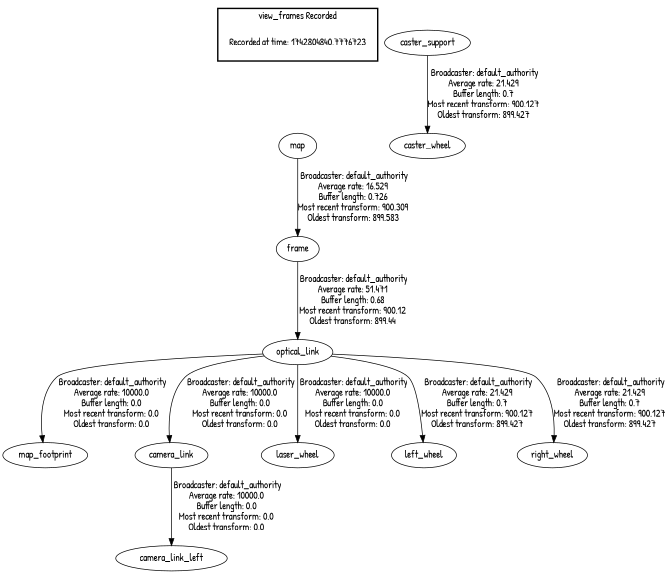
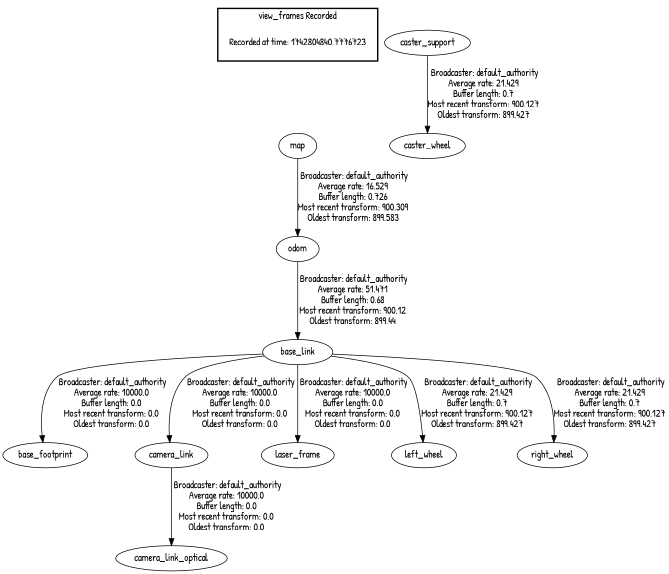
node "frame": label "frame" -> "odom"
node "optical_link": label "optical_link" -> "base_link"
node "map_footprint": label "map_footprint" -> "base_footprint"
node "laser_wheel": label "laser_wheel" -> "laser_frame"
node "camera_link_left": label "camera_link_left" -> "camera_link_optical"
